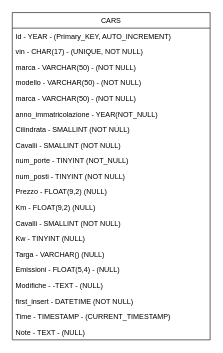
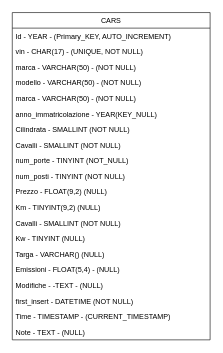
node "anno_immatricolazione - YEAR(NOT_NULL)": label "anno_immatricolazione - YEAR(NOT_NULL)" -> "anno_immatricolazione - YEAR(KEY_NULL)"
node "Km - FLOAT(9,2) (NULL)": label "Km - FLOAT(9,2) (NULL)" -> "Km - TINYINT(9,2) (NULL)"
